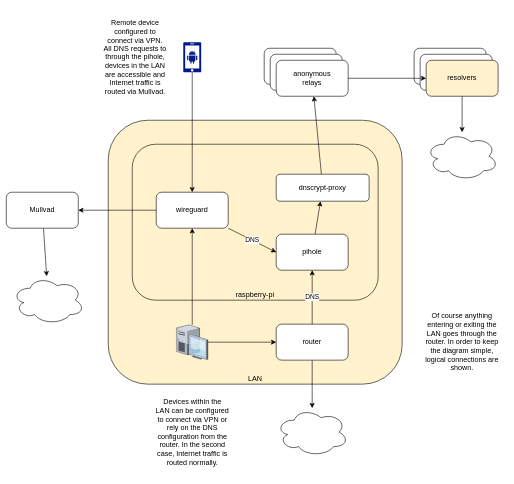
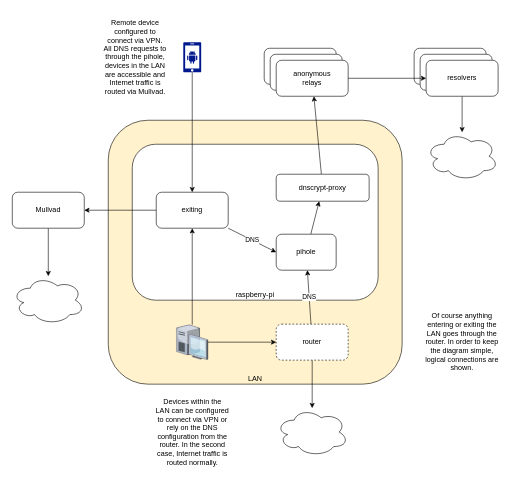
node "resolvers": fillcolor #fff2cc -> #ffffff
node "Mullvad": moved (42, 210) -> (48, 210)
node "wireguard": label "wireguard" -> "exiting"
node "raspberry-pi": fillcolor #fff2cc -> #ffffff
node "pihole": size 72x36 -> 60x36
node "router": style solid -> dashed
